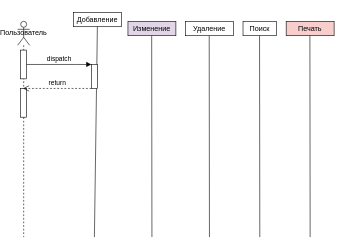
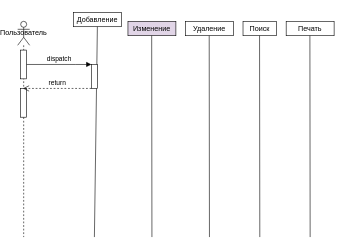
node "Печать": fillcolor #f8cecc -> #ffffff
